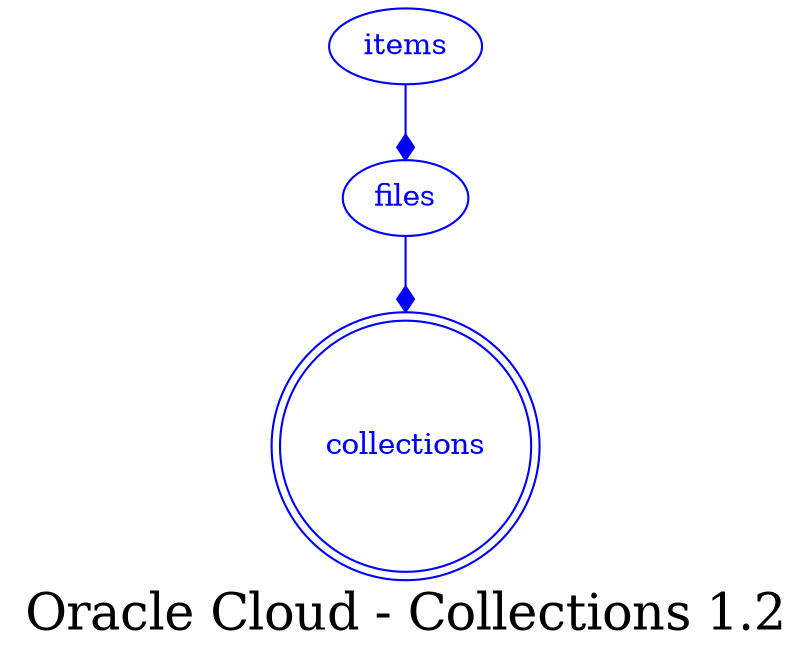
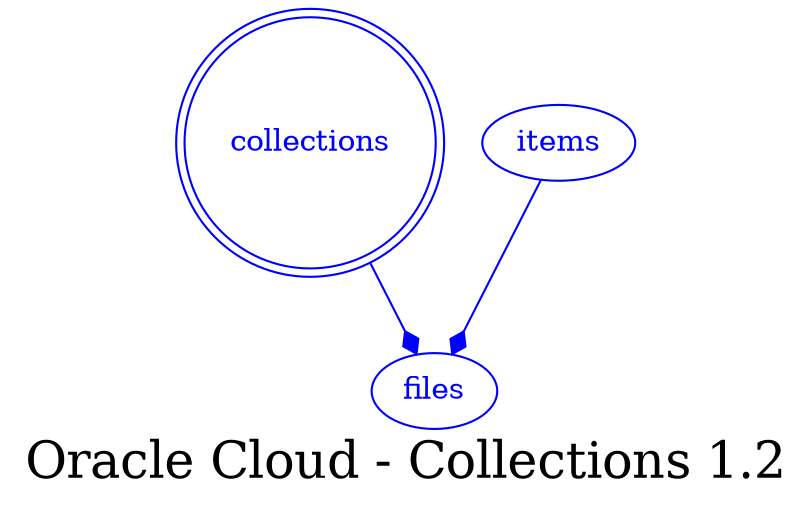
edge "files" -> "collections": reversed
